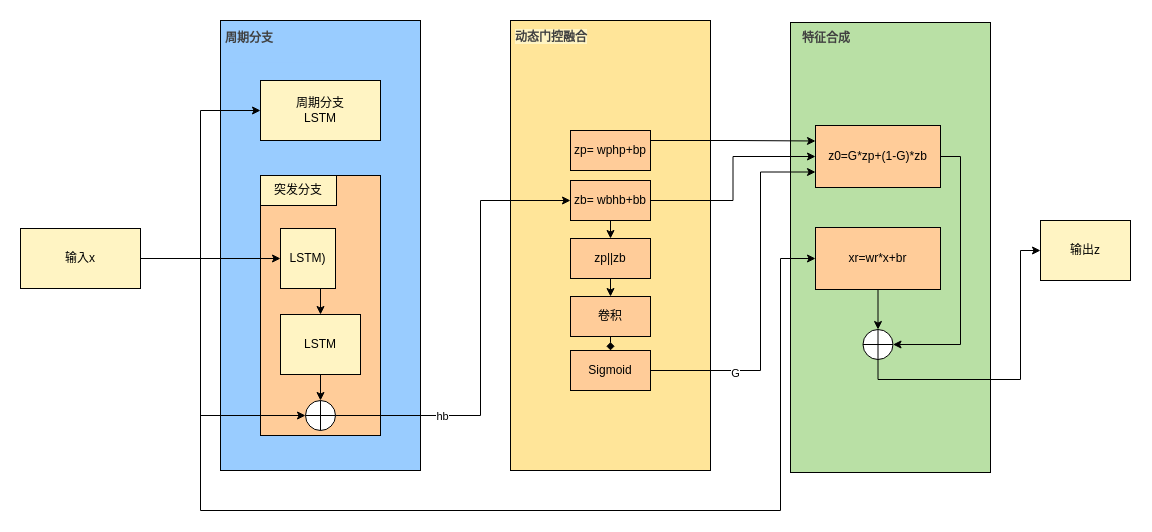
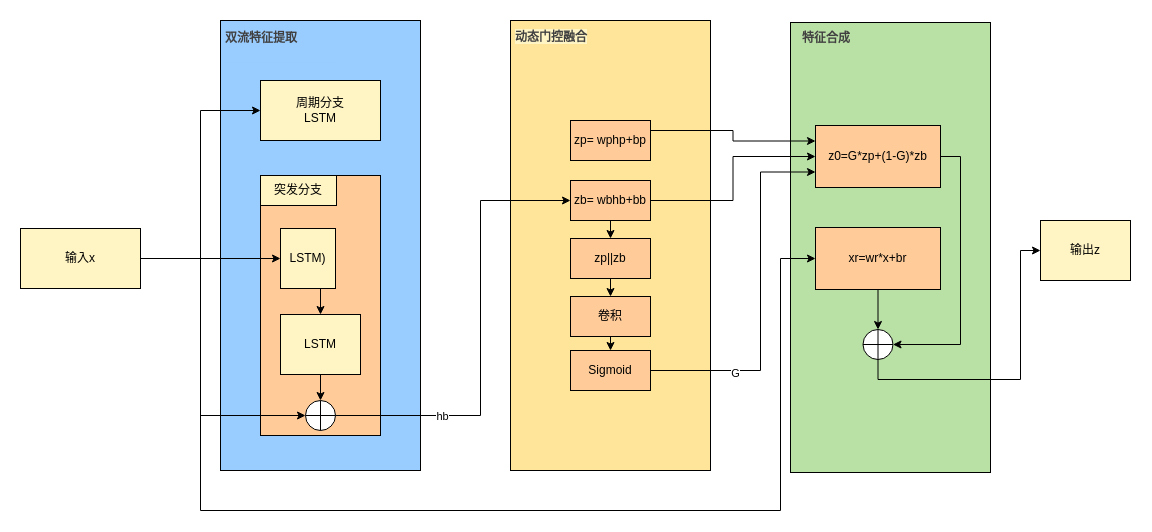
node "周期分支": label "周期分支" -> "双流特征提取"
node "zp= wphp+bp": moved (611, 151) -> (611, 141)
edge "卷积" -> "Sigmoid": arrowhead diamond -> classic
